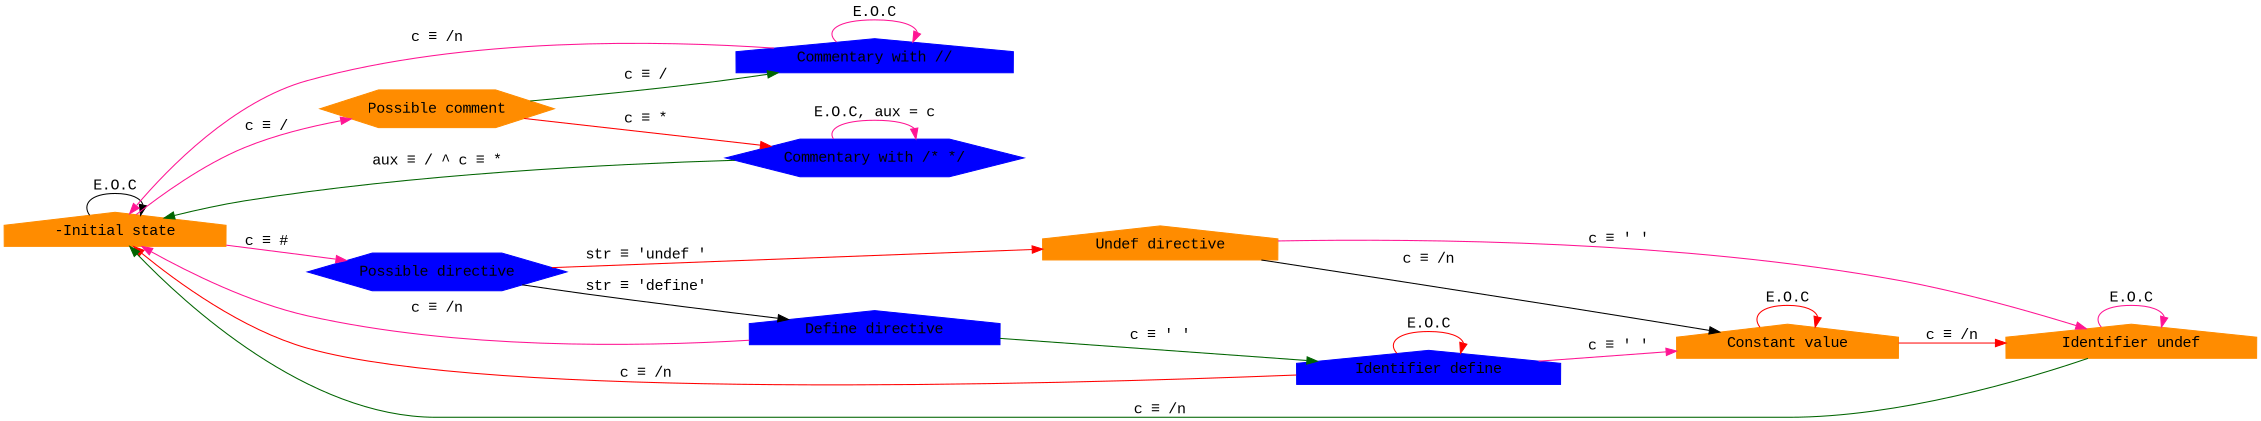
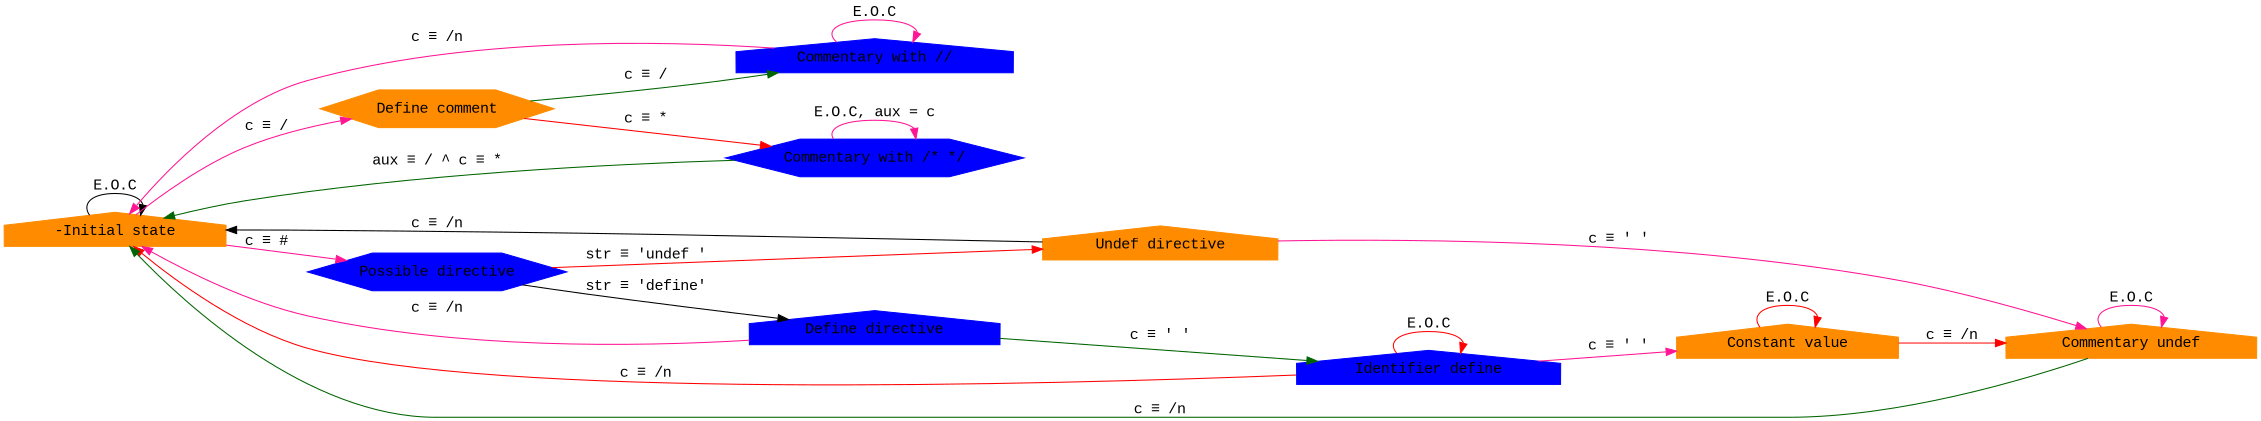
node "Possible comment": label "Possible comment" -> "Define comment"
edge "Undef directive" -> "Constant value": now "Undef directive" -> "-Initial state"
node "Identifier undef": label "Identifier undef" -> "Commentary undef"
